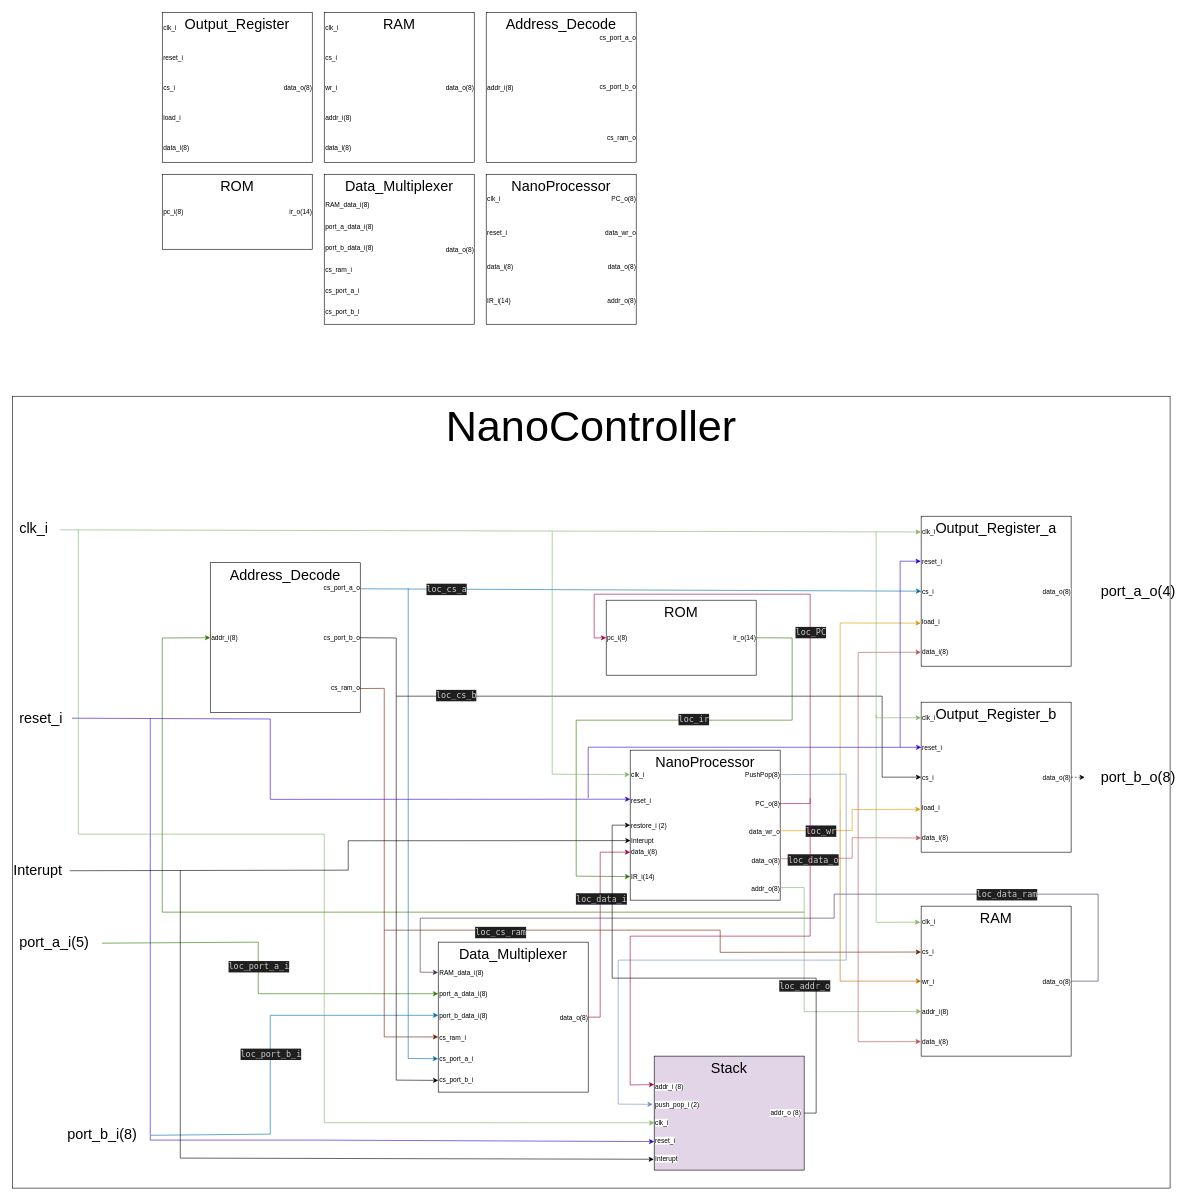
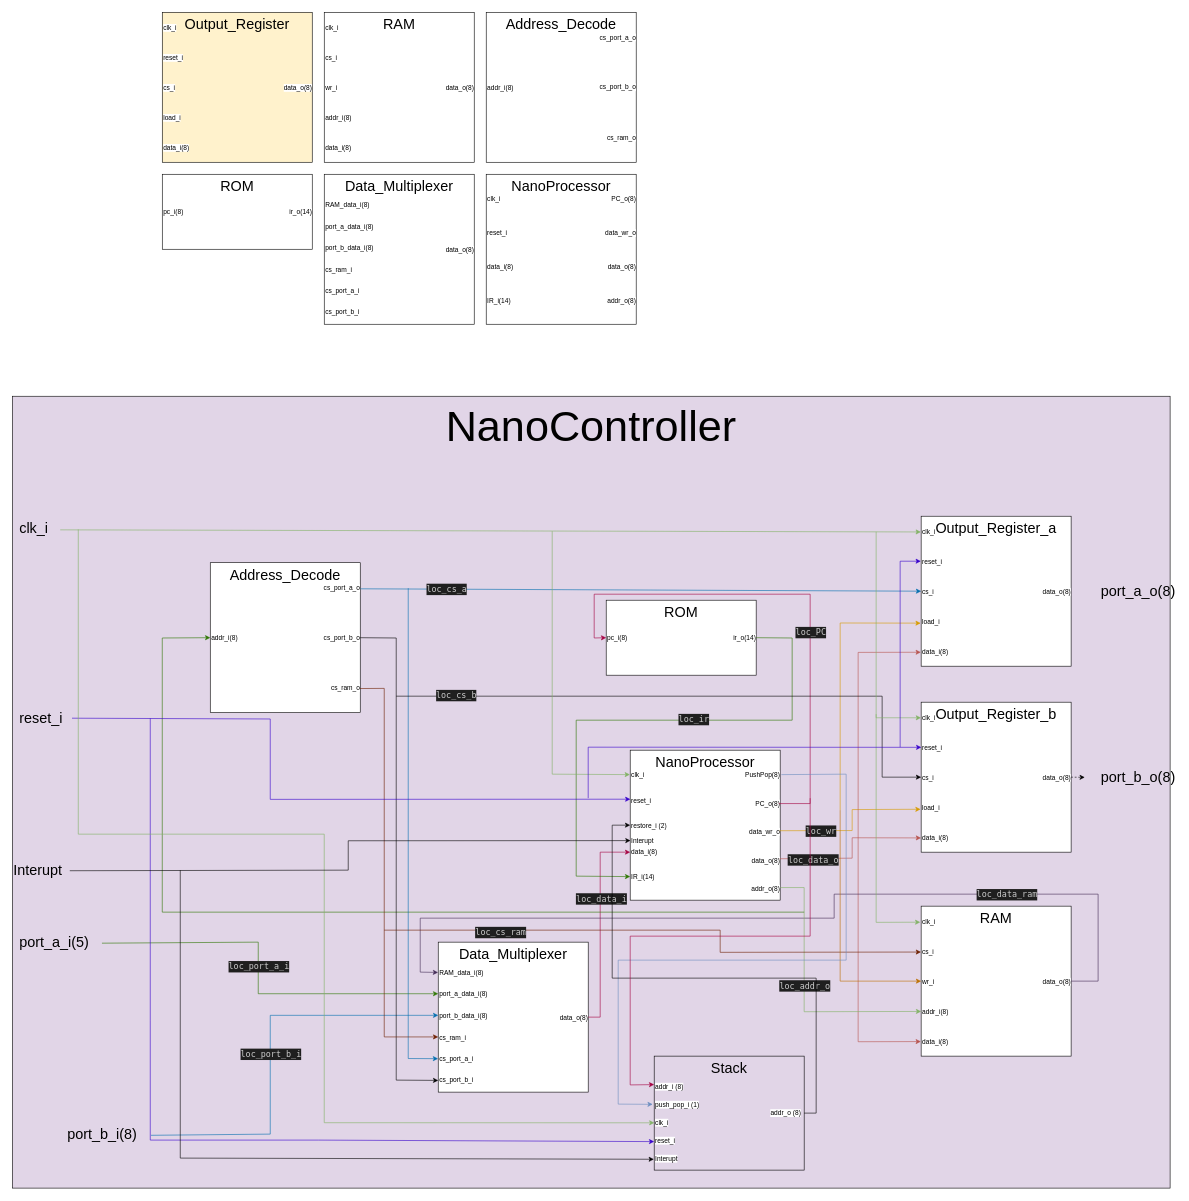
node "Output_Register": fillcolor #ffffff -> #fff2cc
node "port_a_o(4)": label "port_a_o(4)" -> "port_a_o(8)"
node "NanoController": fillcolor #ffffff -> #e1d5e7
node "push_pop_i (2)": label "push_pop_i (2)" -> "push_pop_i (1)"
